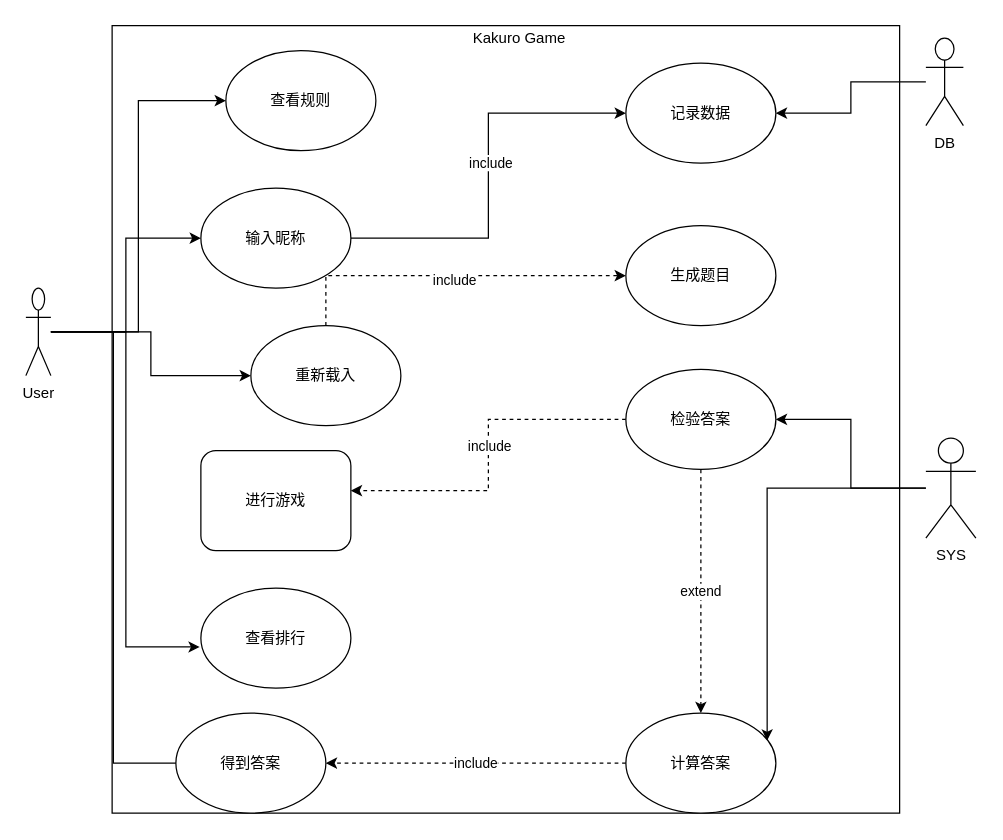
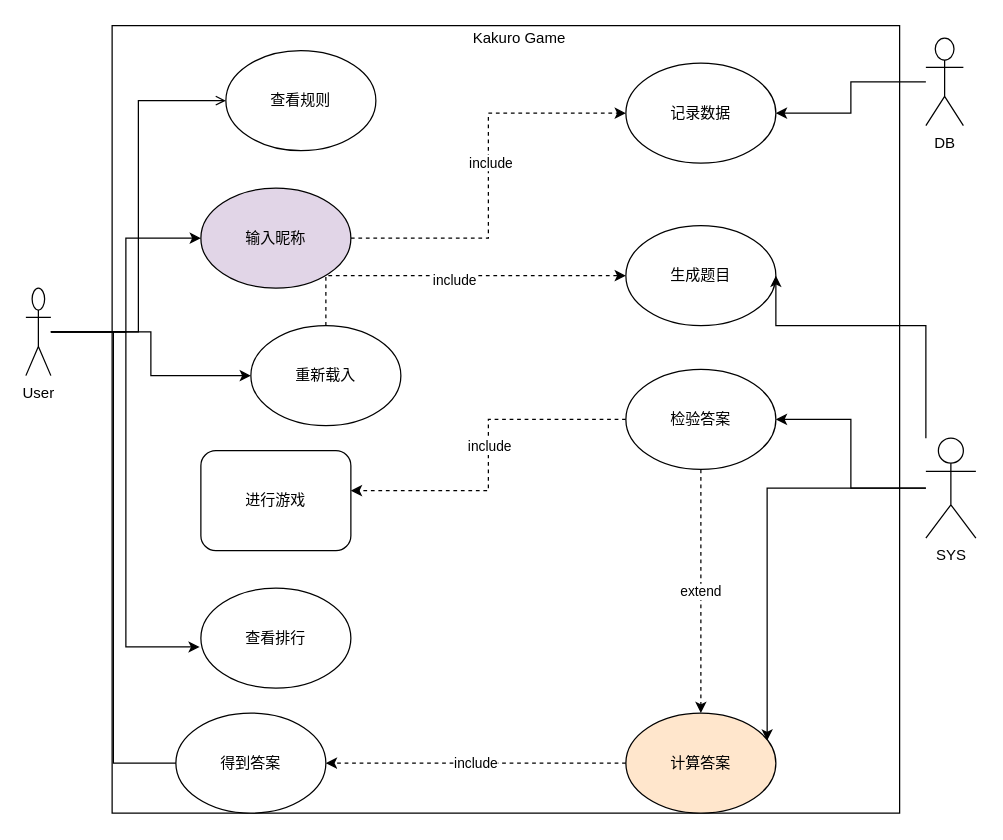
edge "User" -> "查看规则": arrowhead classic -> open
node "输入昵称": fillcolor #ffffff -> #e1d5e7
edge "输入昵称" -> "记录数据": style solid -> dashed
edge "SYS" -> "生成题目": added
node "计算答案": fillcolor #ffffff -> #ffe6cc
